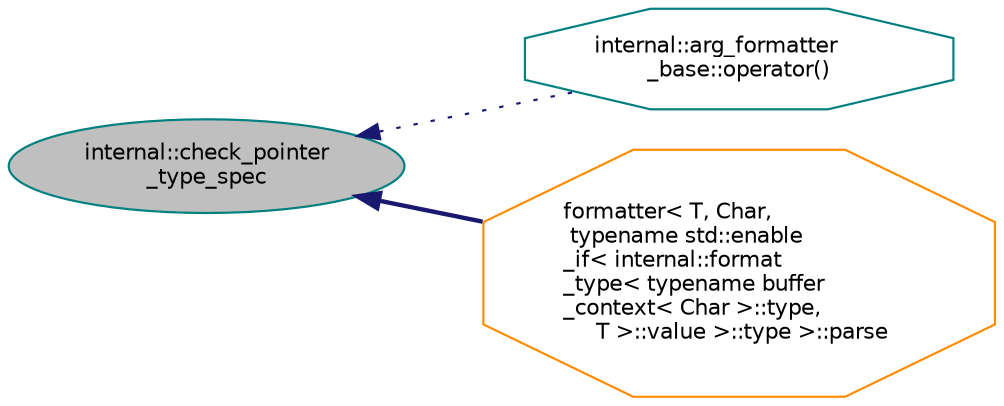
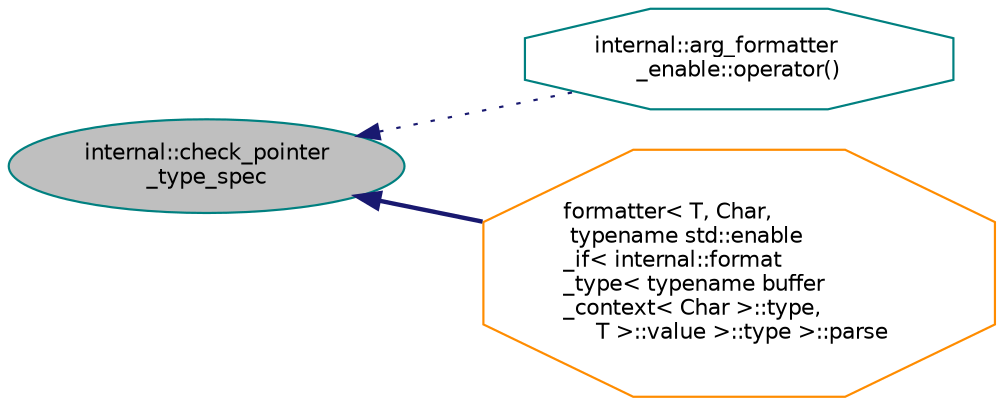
node "internal::arg_formatter _base::operator()": label "internal::arg_formatter _base::operator()" -> "internal::arg_formatter _enable::operator()"
